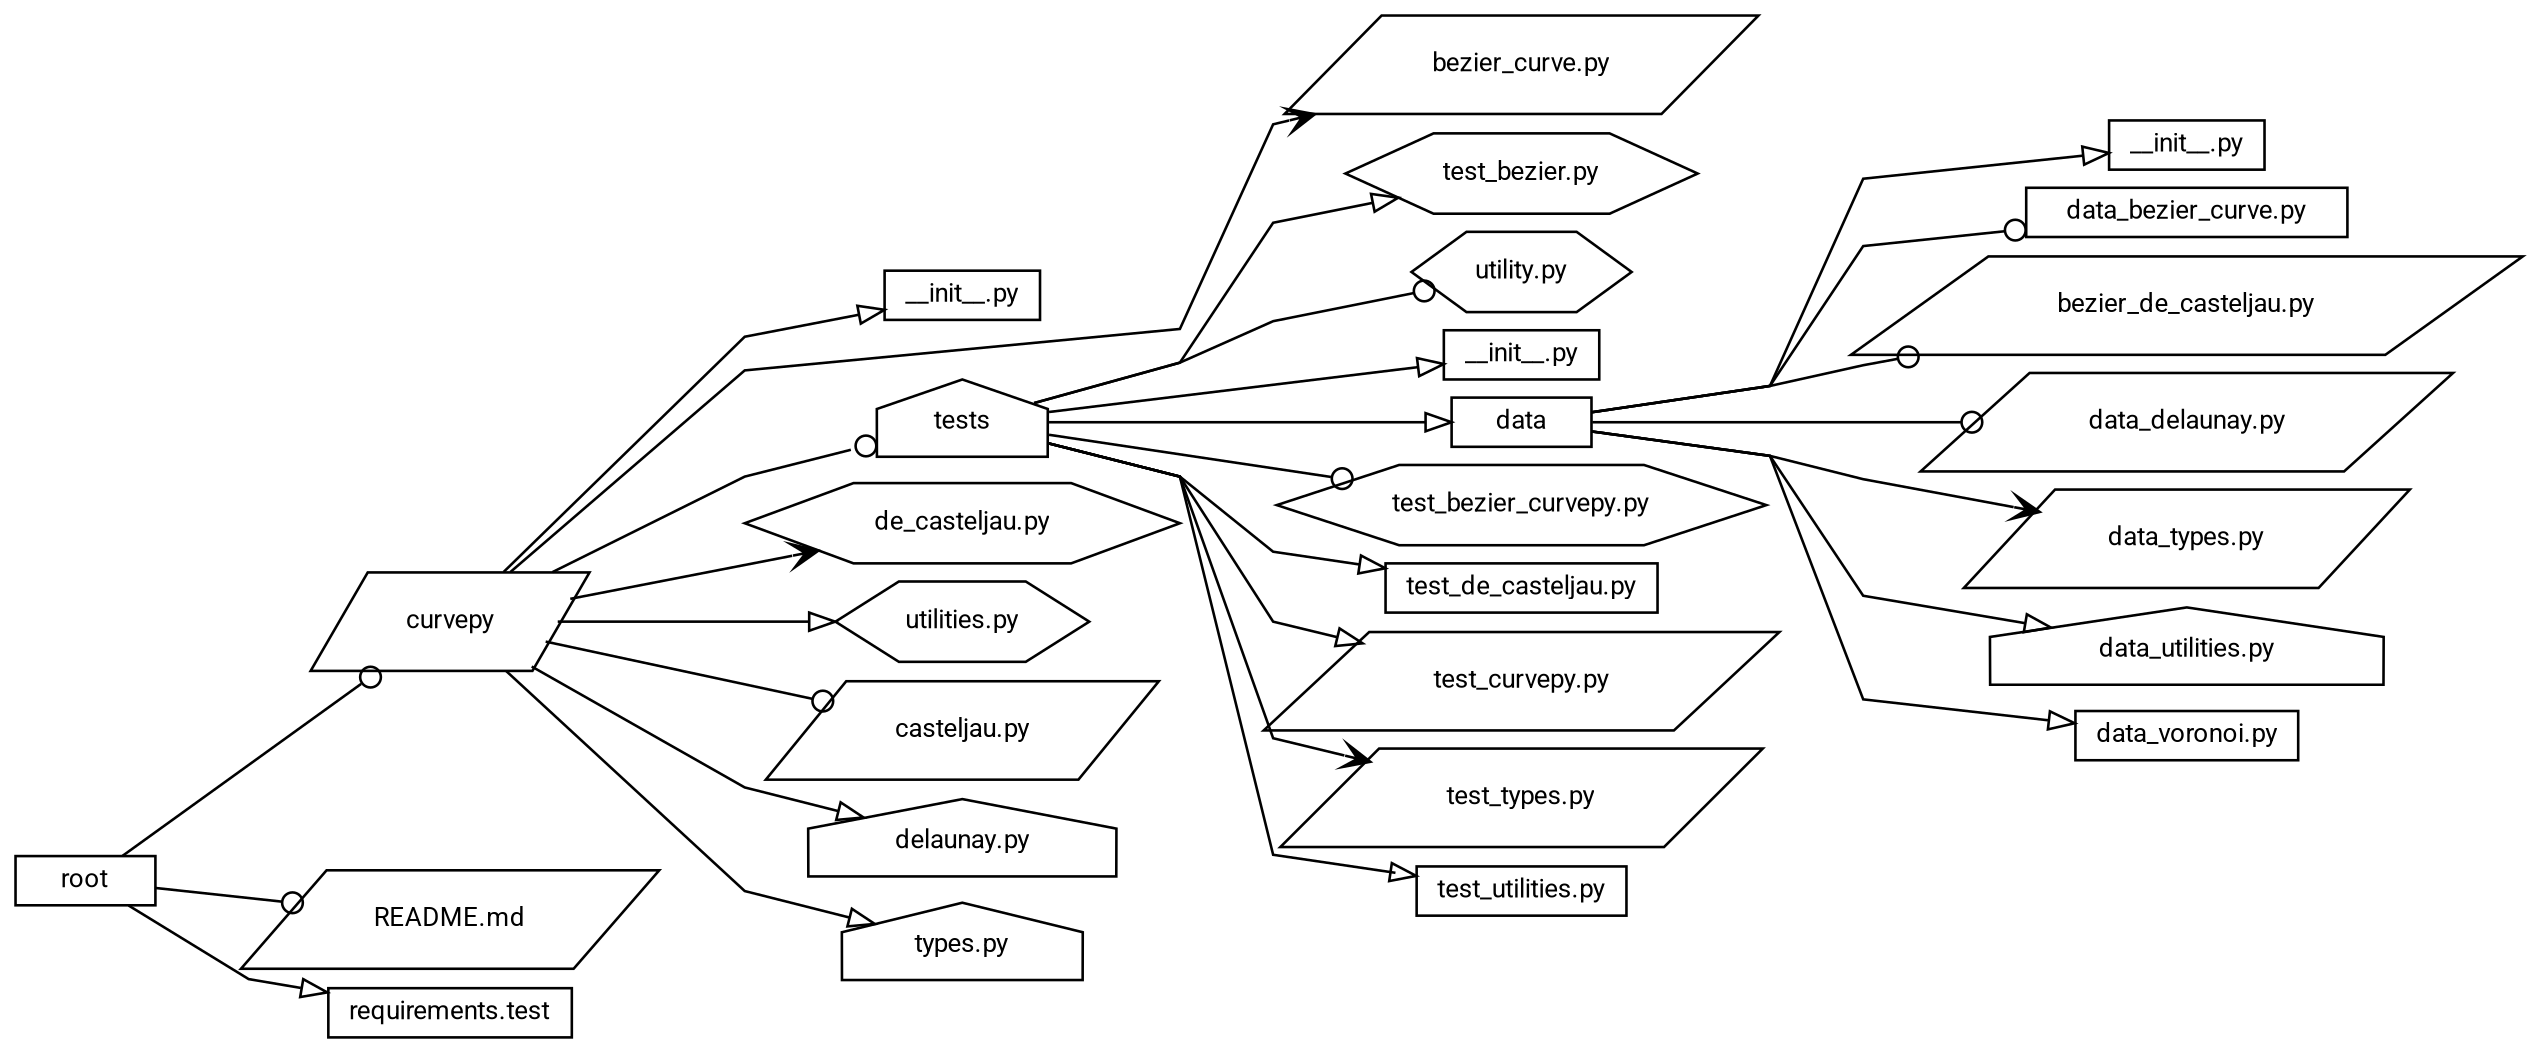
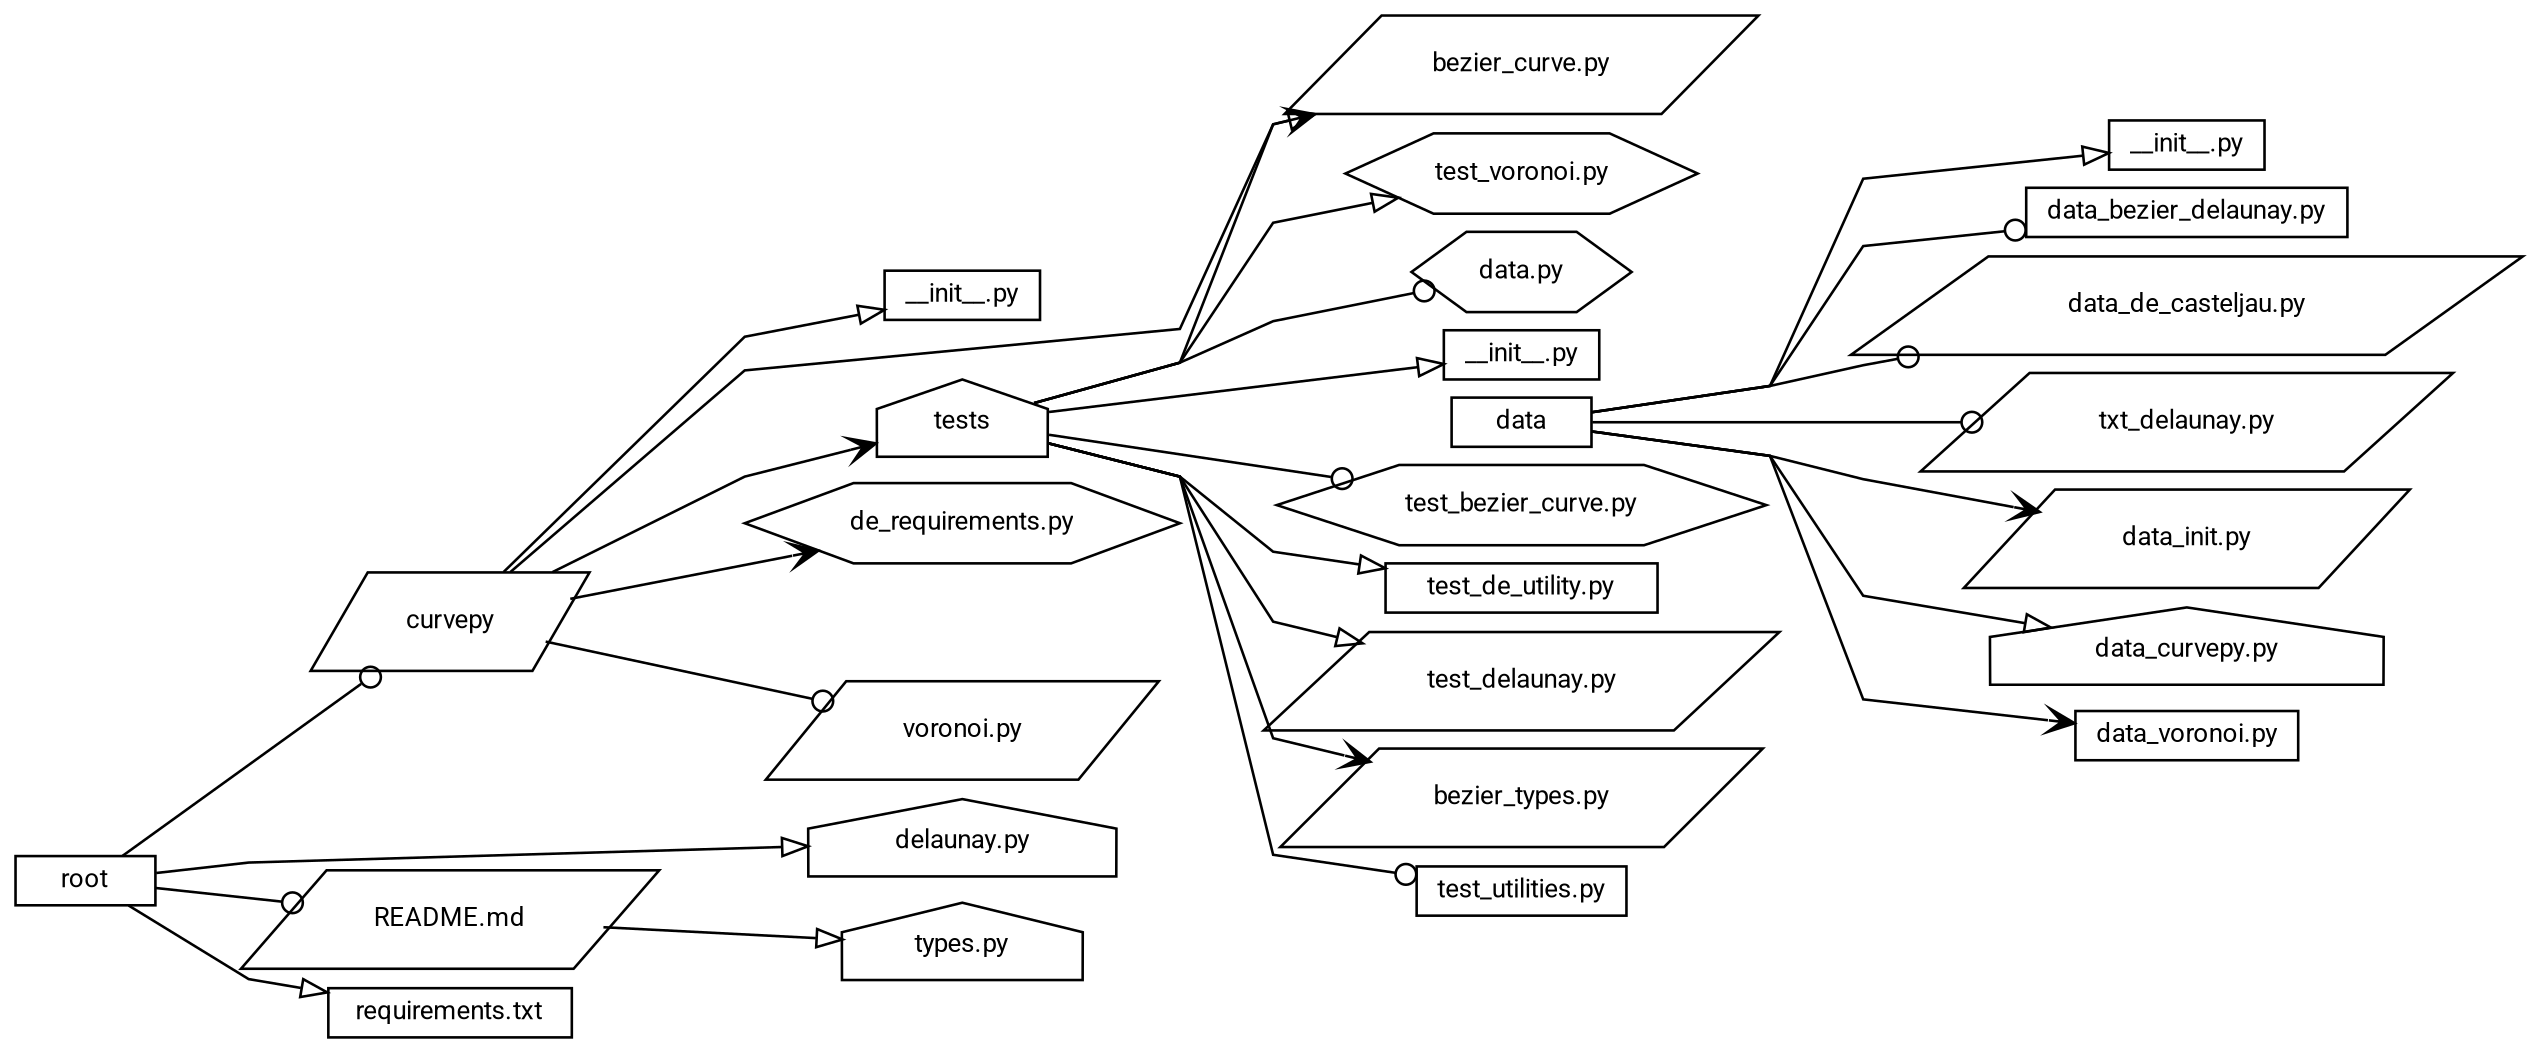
node "test_bezier.py": label "test_bezier.py" -> "test_voronoi.py"
node "data_bezier_curve.py": label "data_bezier_curve.py" -> "data_bezier_delaunay.py"
node "utility.py": label "utility.py" -> "data.py"
node "bezier_de_casteljau.py": label "bezier_de_casteljau.py" -> "data_de_casteljau.py"
edge "tests" -> "data": now "tests" -> "bezier_curve.py"
node "data_delaunay.py": label "data_delaunay.py" -> "txt_delaunay.py"
edge "curvepy" -> "tests": arrowhead odot -> vee
node "test_bezier_curvepy.py": label "test_bezier_curvepy.py" -> "test_bezier_curve.py"
node "de_casteljau.py": label "de_casteljau.py" -> "de_requirements.py"
node "data_types.py": label "data_types.py" -> "data_init.py"
edge "data" -> "data_voronoi.py": arrowhead onormal -> vee
node "test_de_casteljau.py": label "test_de_casteljau.py" -> "test_de_utility.py"
node "utilities.py": removed
node "data_utilities.py": label "data_utilities.py" -> "data_curvepy.py"
edge "tests" -> "test_utilities.py": arrowhead onormal -> odot
node "test_curvepy.py": label "test_curvepy.py" -> "test_delaunay.py"
node "casteljau.py": label "casteljau.py" -> "voronoi.py"
edge "curvepy" -> "delaunay.py": now "root" -> "delaunay.py"
node "test_types.py": label "test_types.py" -> "bezier_types.py"
edge "curvepy" -> "types.py": now "README.md" -> "types.py"
node "requirements.test": label "requirements.test" -> "requirements.txt"
